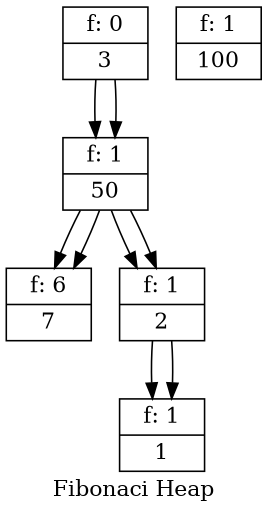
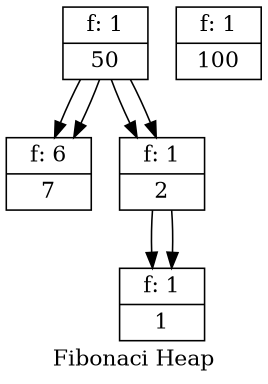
node "f: 0": removed
